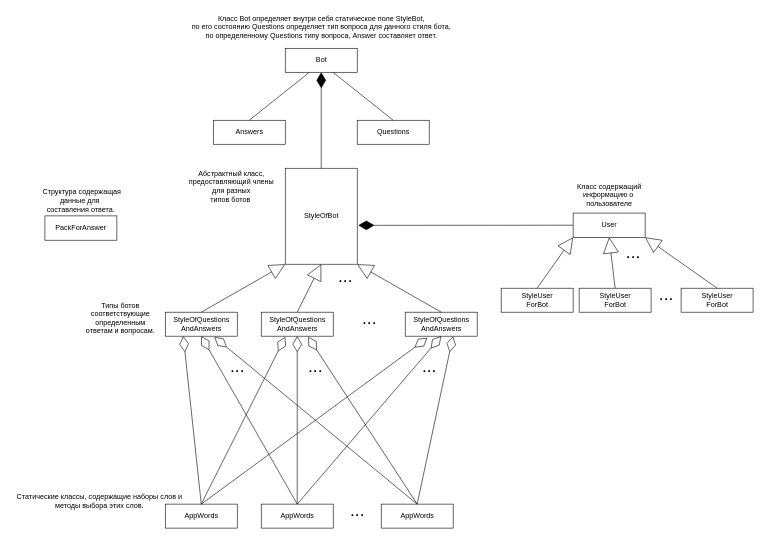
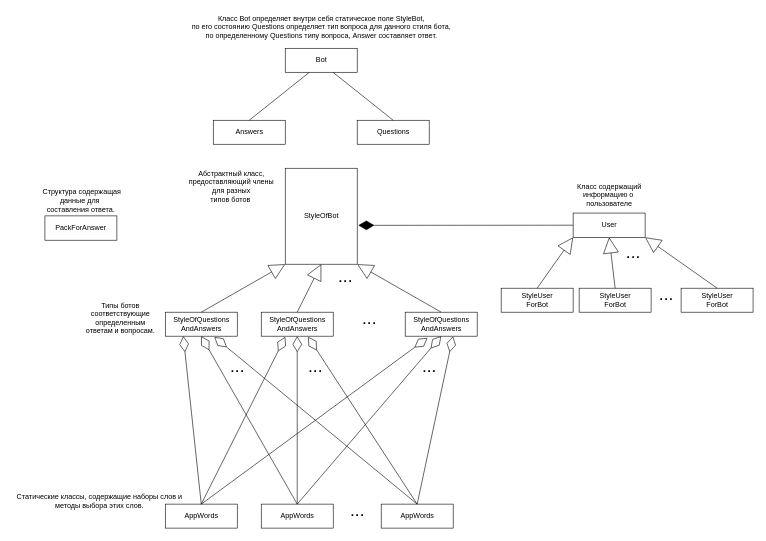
edge "StyleOfBot" -> "Bot": removed
